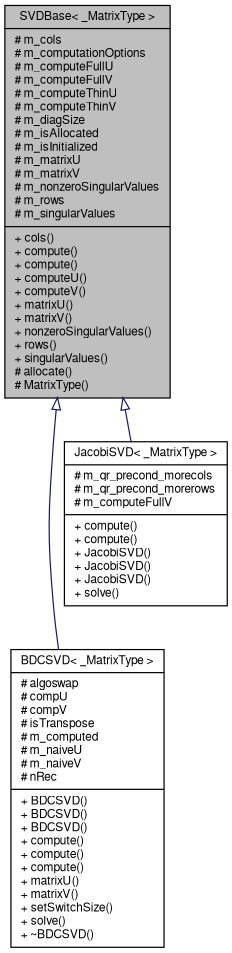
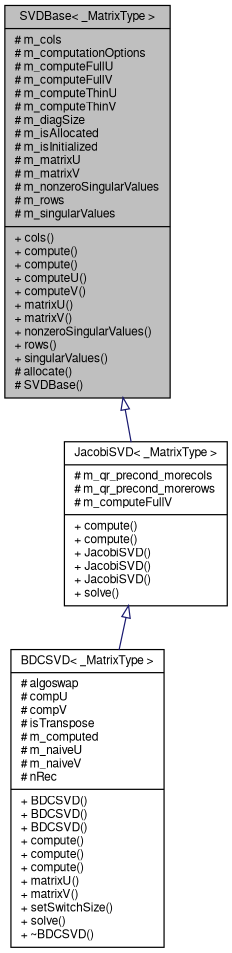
node "SVDBase< _MatrixType >": text "# MatrixType()" -> "# SVDBase()"
edge "BDCSVD< _MatrixType >" -> "SVDBase< _MatrixType >": now "BDCSVD< _MatrixType >" -> "JacobiSVD< _MatrixType >"
